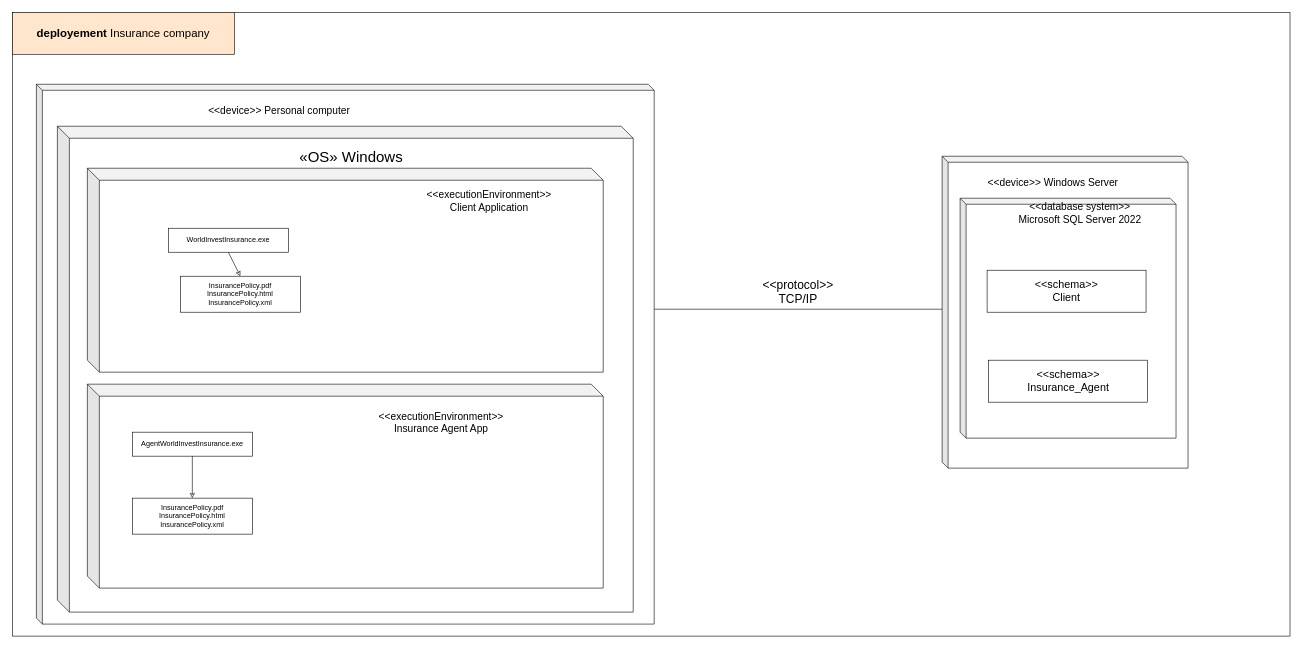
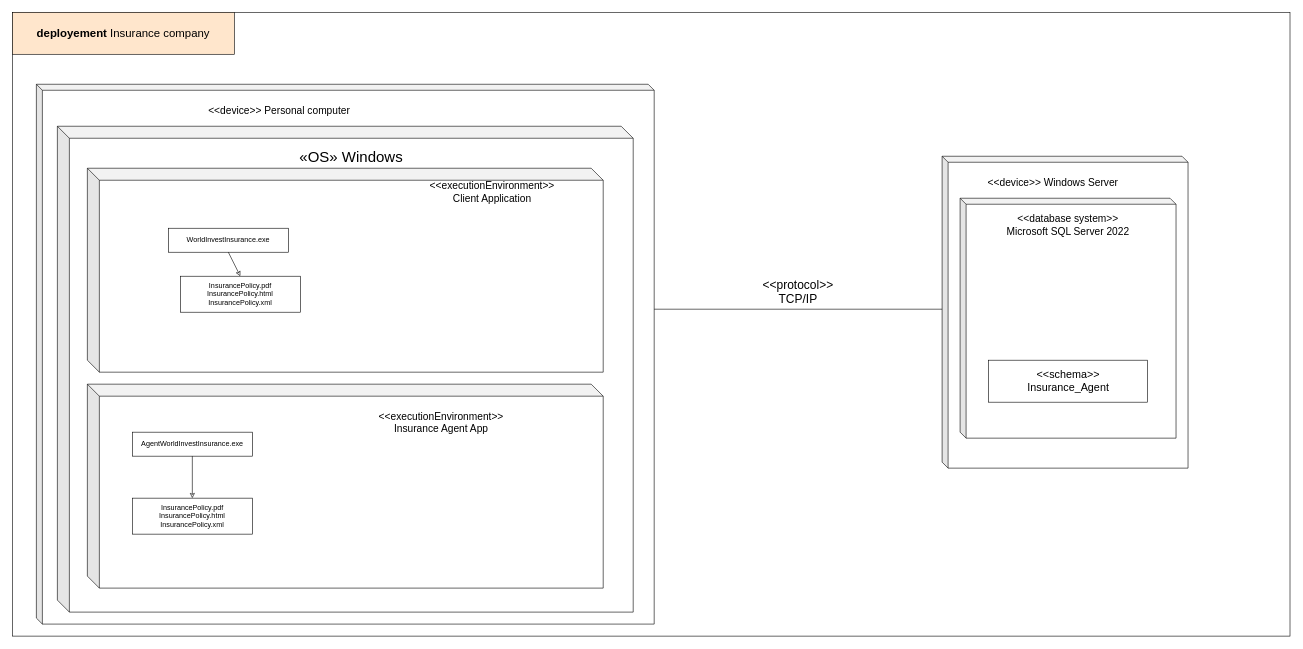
node "<<executionEnvironment>> Client Application": moved (489, 201) -> (492, 192)
node "<<database system>> Microsoft SQL Server 2022": moved (1080, 213) -> (1068, 225)
node "<<schema>> Client": removed
